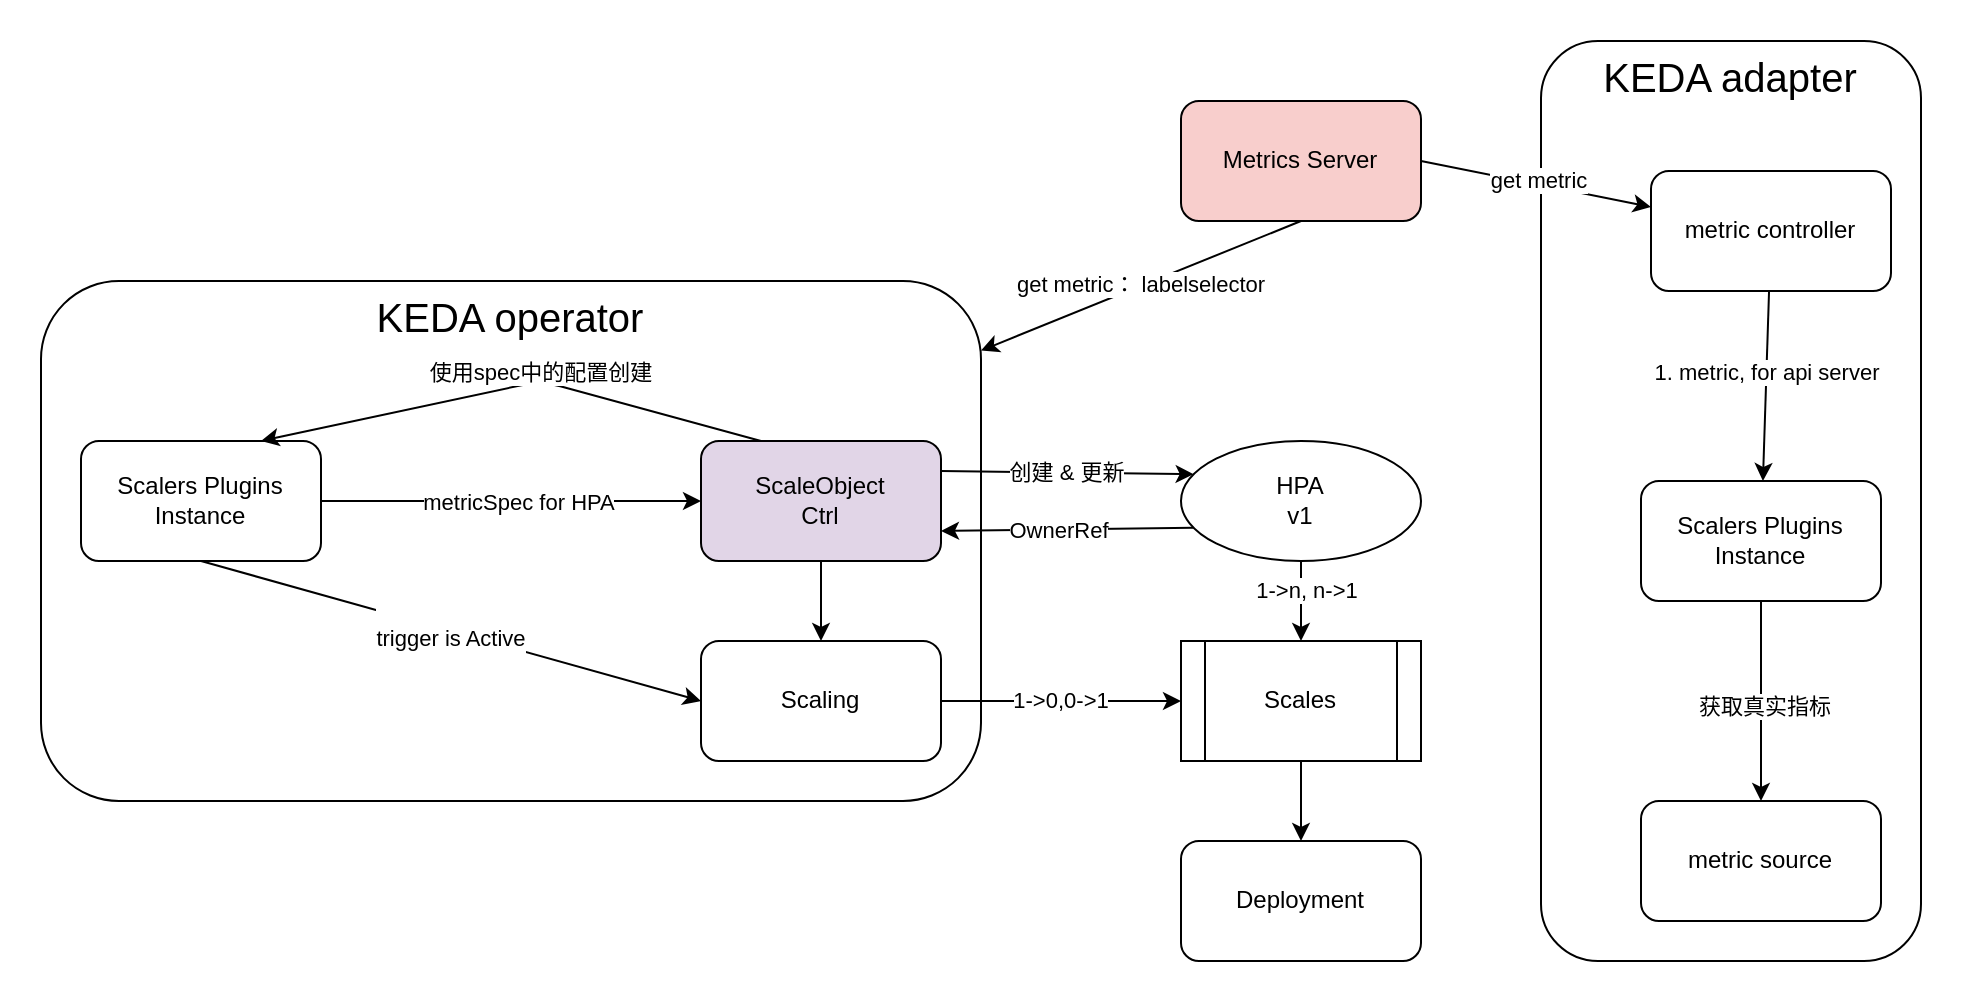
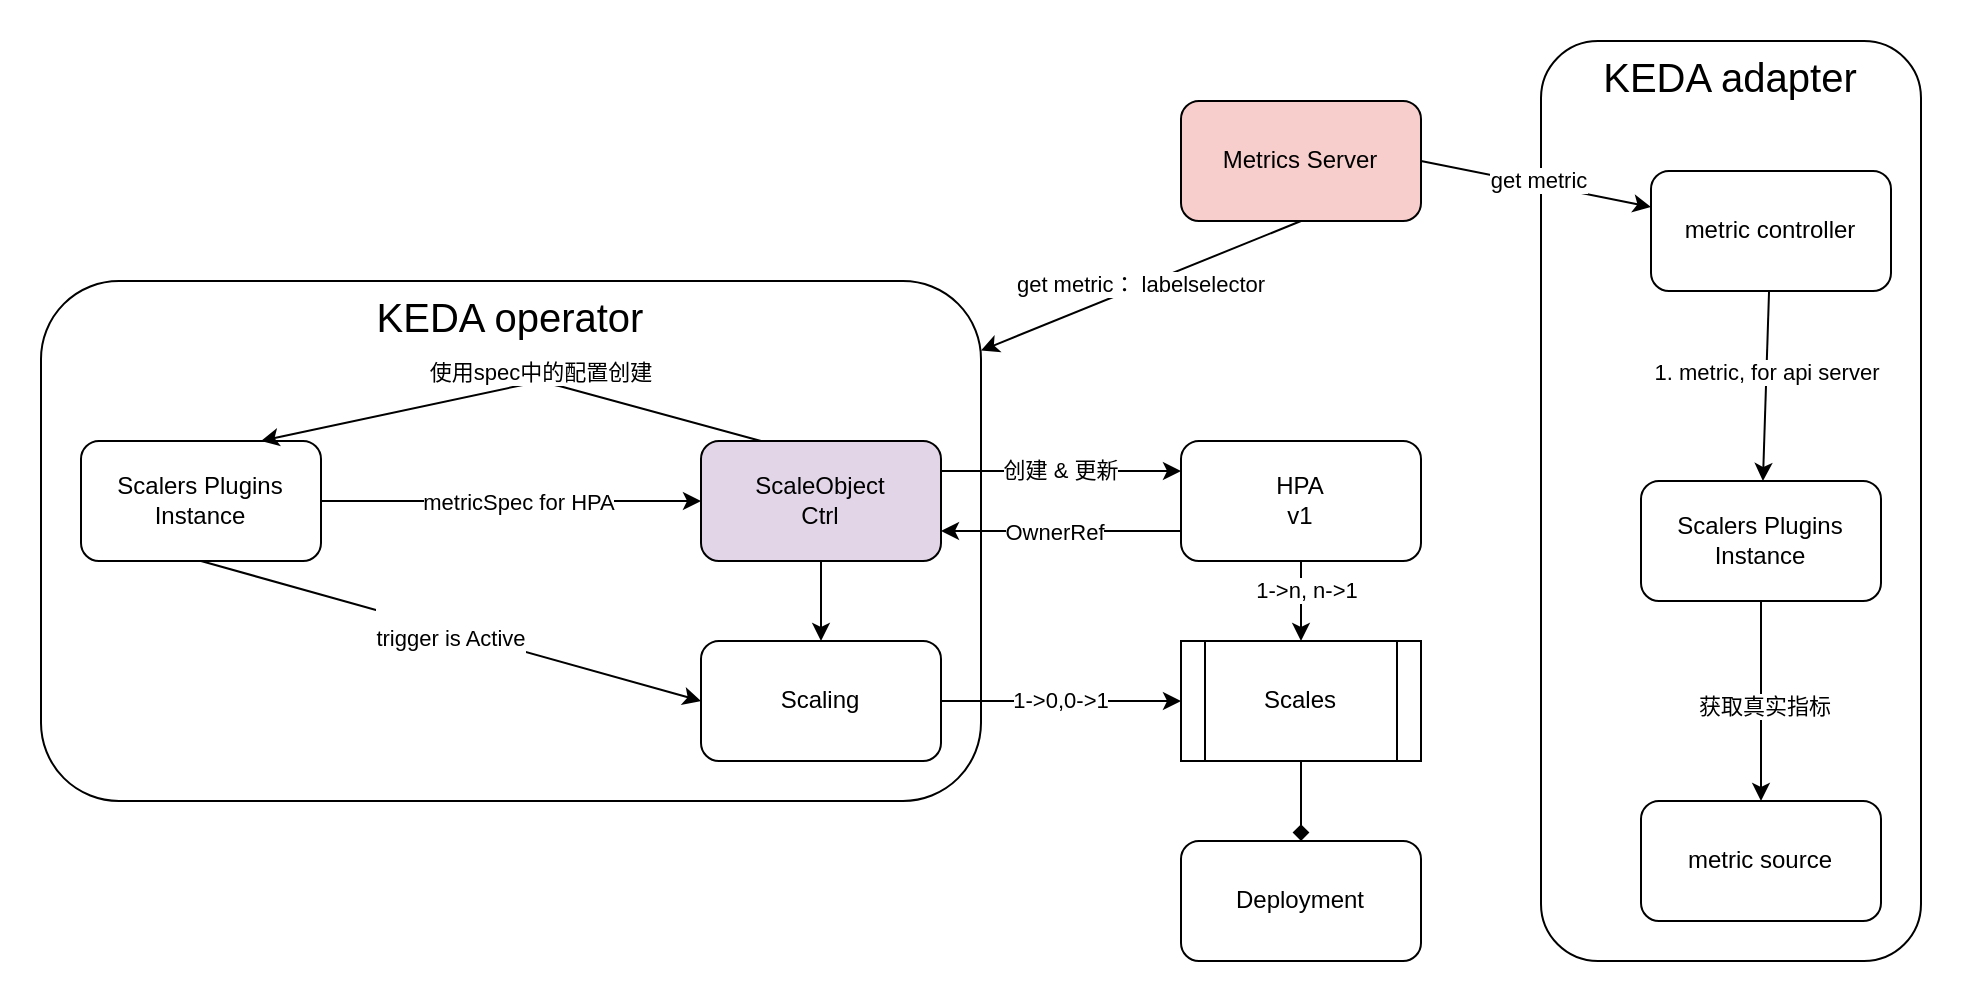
node "HPA v1": shape ellipse -> rounded rectangle
edge "Scales" -> "Deployment": arrowhead classic -> diamond
